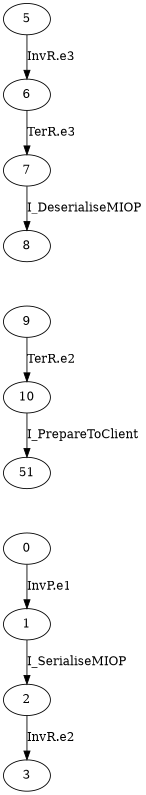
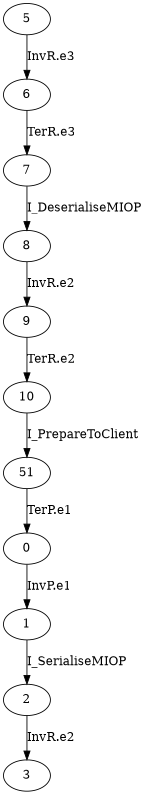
edge "8" -> "9": added, label "InvR.e2"
edge "51" -> "0": added, label "TerP.e1"
